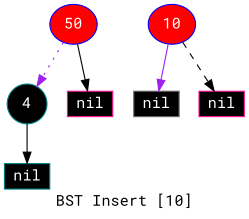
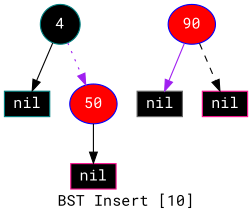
node "10": label "10" -> "90"
edge "50" -> "4": reversed
